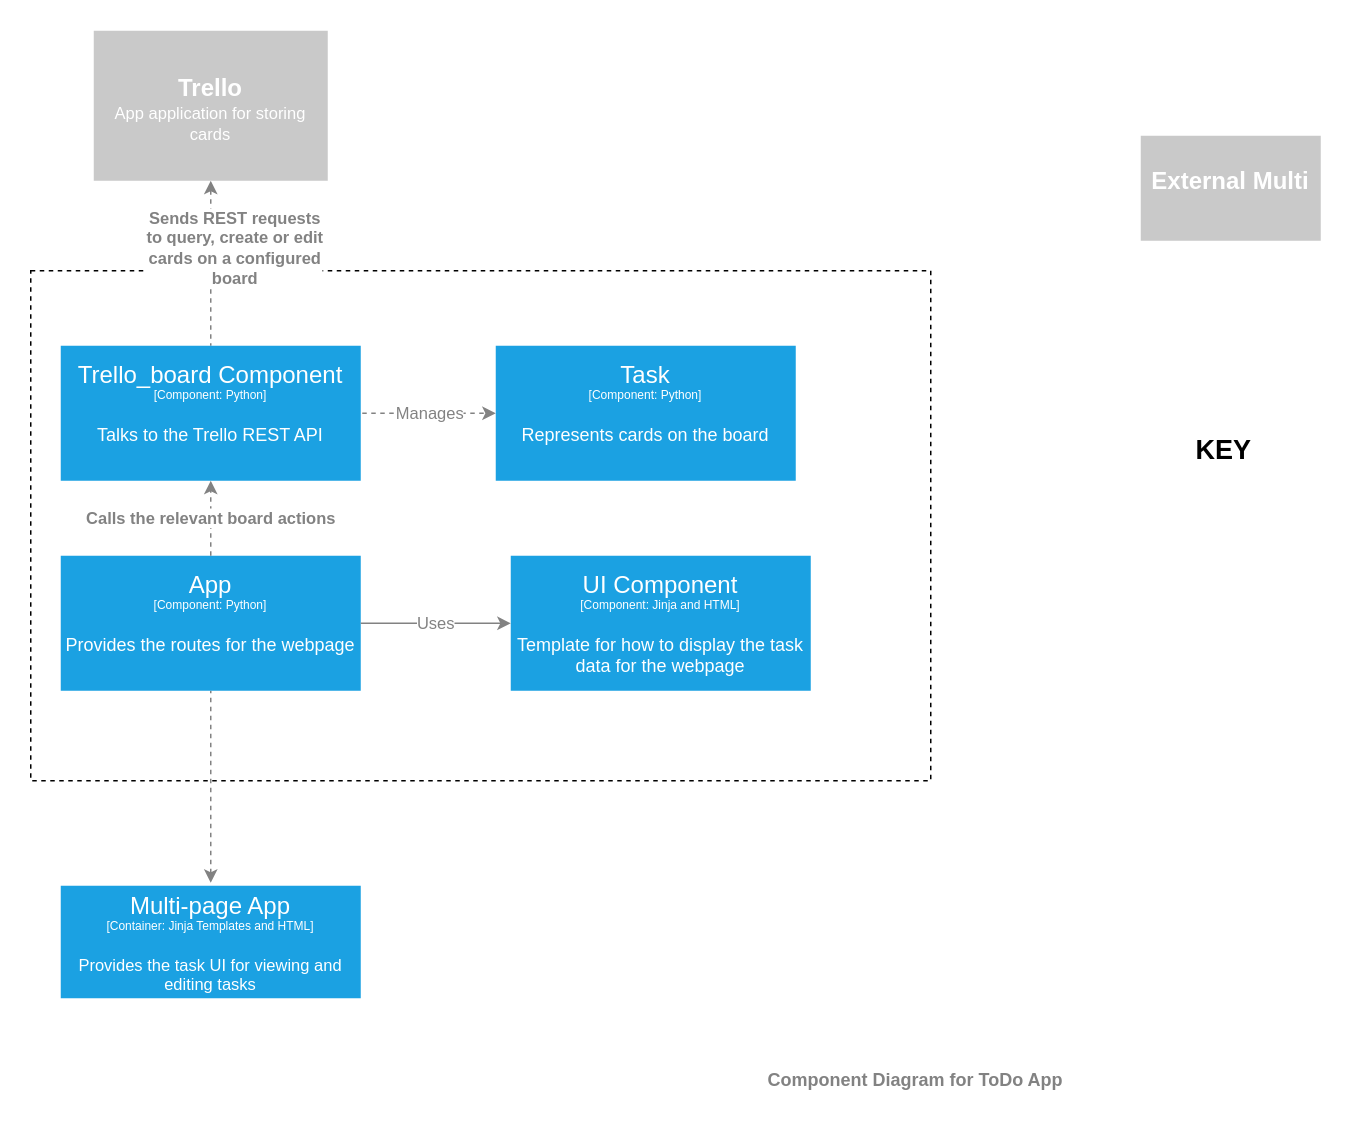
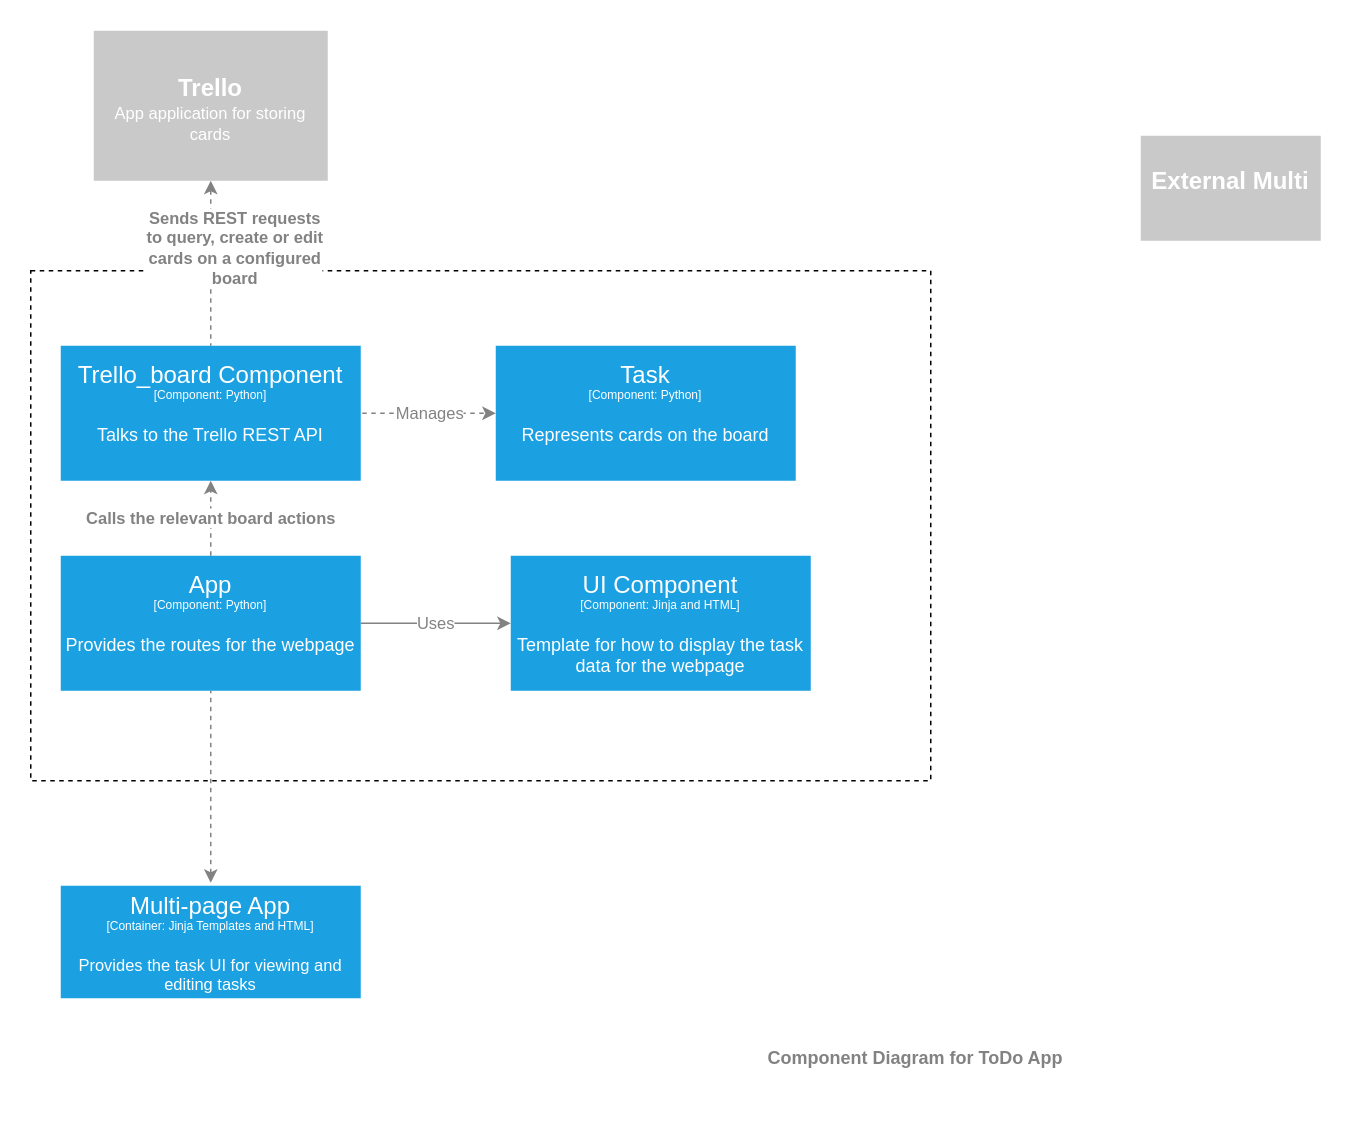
node "KEY": removed
node "Component Diagram for ToDo App": moved (916, 1081) -> (916, 1058)
